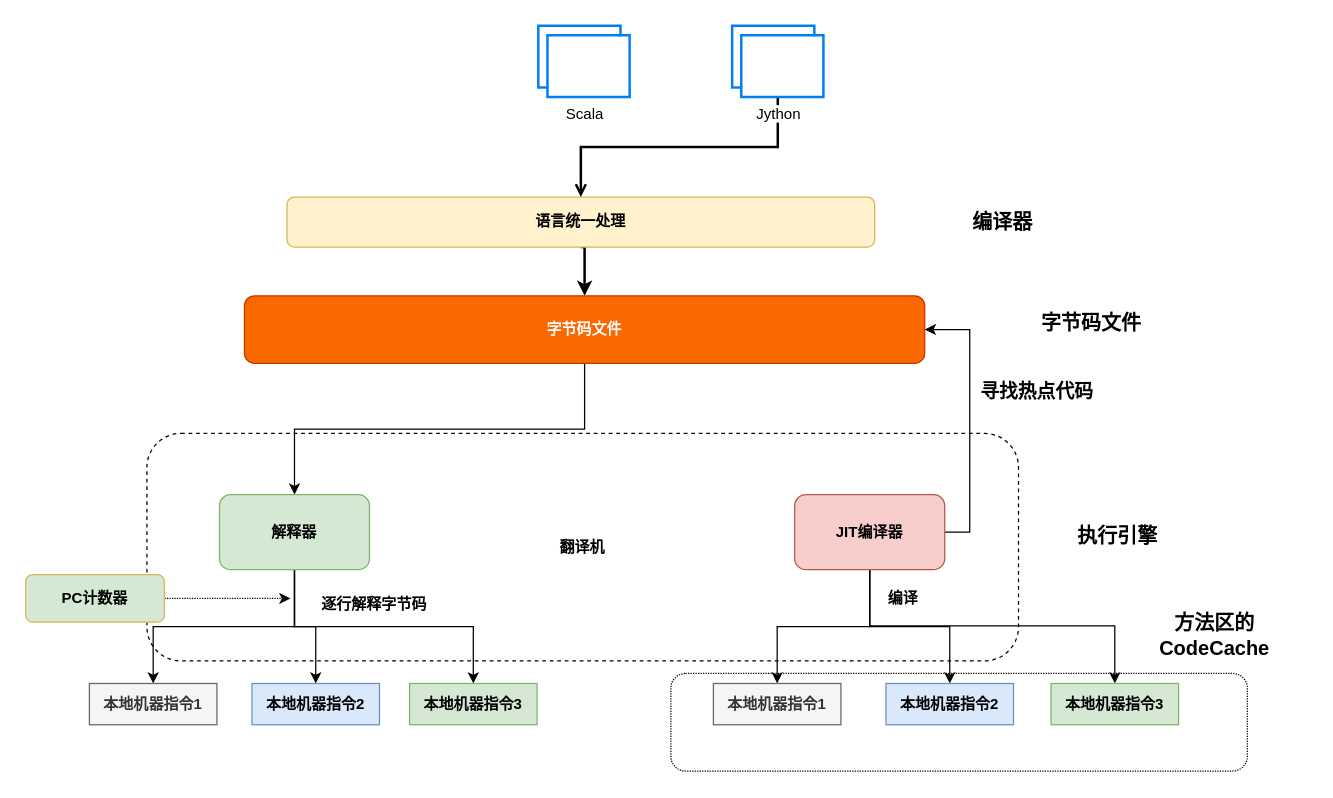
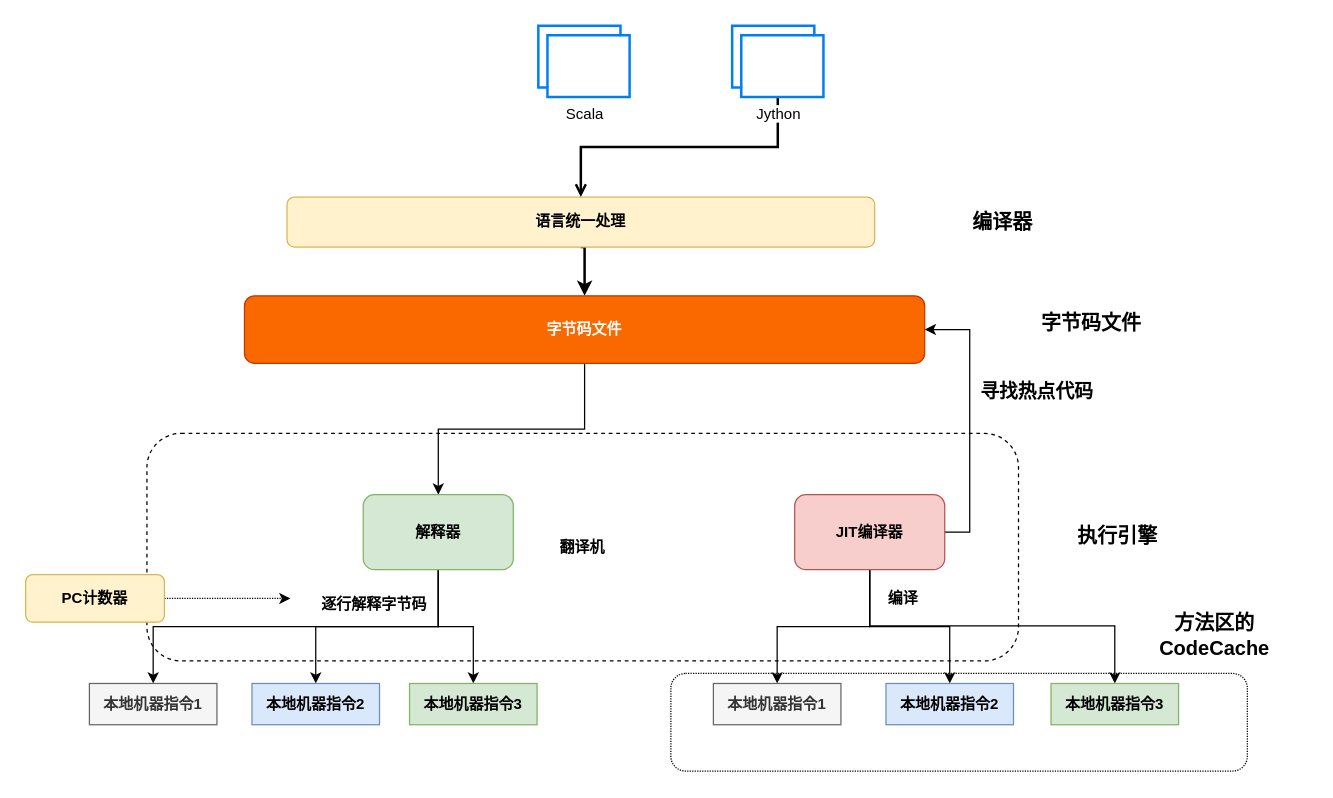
node "解释器": moved (294, 532) -> (438, 532)
node "PC计数器": fillcolor #d5e8d4 -> #fff2cc
